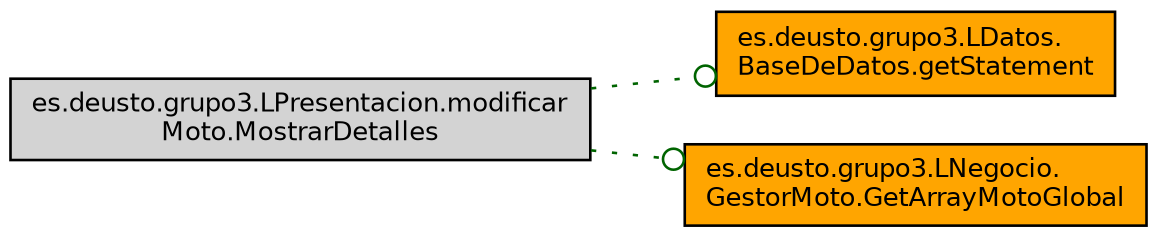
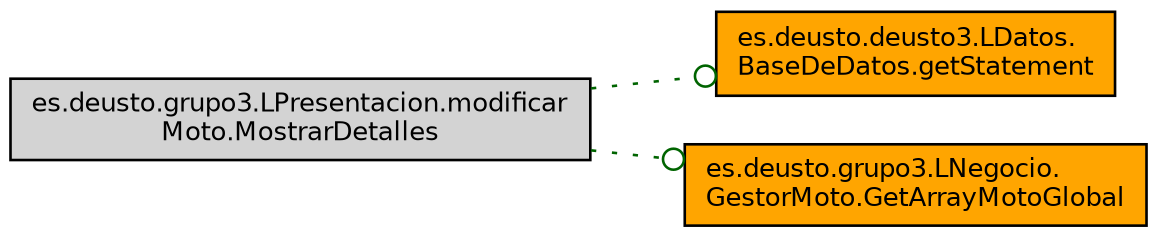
node "es.deusto.grupo3.LDatos. BaseDeDatos.getStatement": label "es.deusto.grupo3.LDatos. BaseDeDatos.getStatement" -> "es.deusto.deusto3.LDatos. BaseDeDatos.getStatement"
